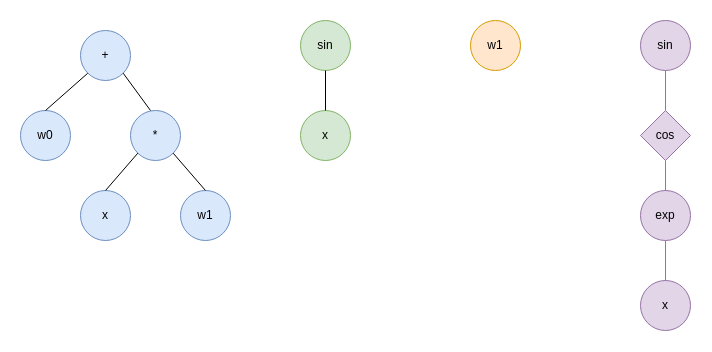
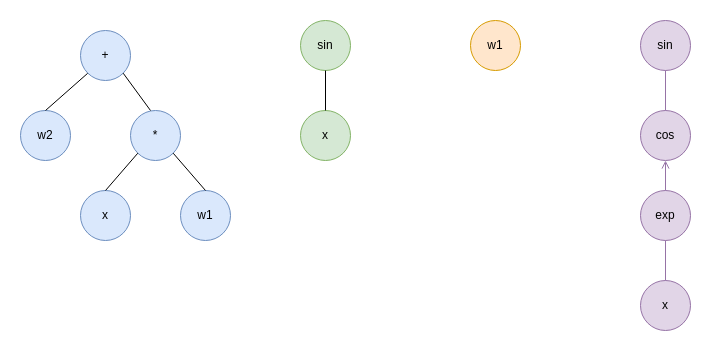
node "w0": label "w0" -> "w2"
node "cos": shape diamond -> ellipse
edge "cos" -- "exp": arrowhead none -> open
